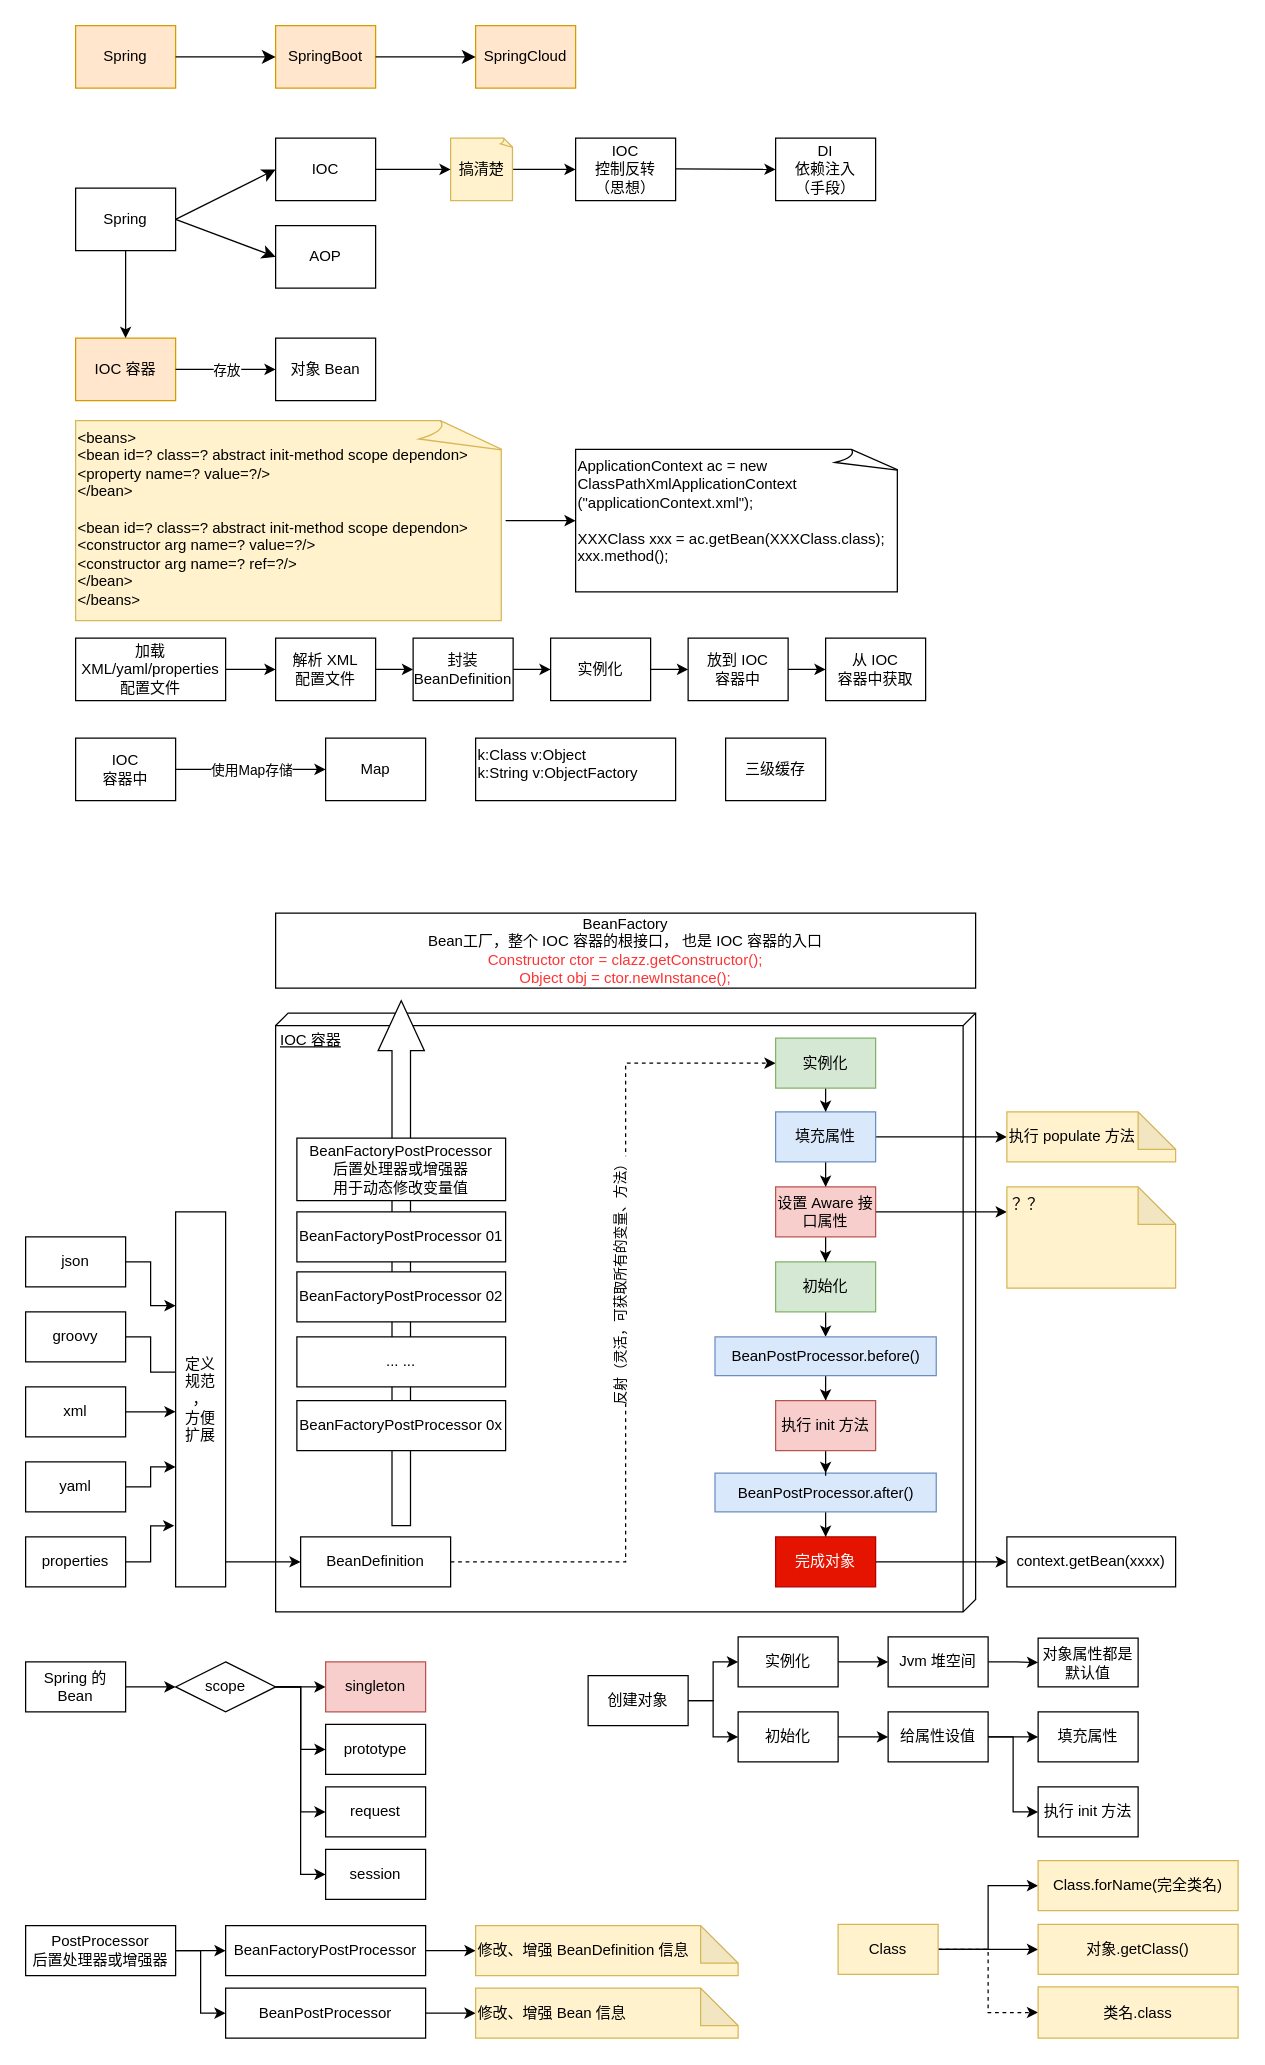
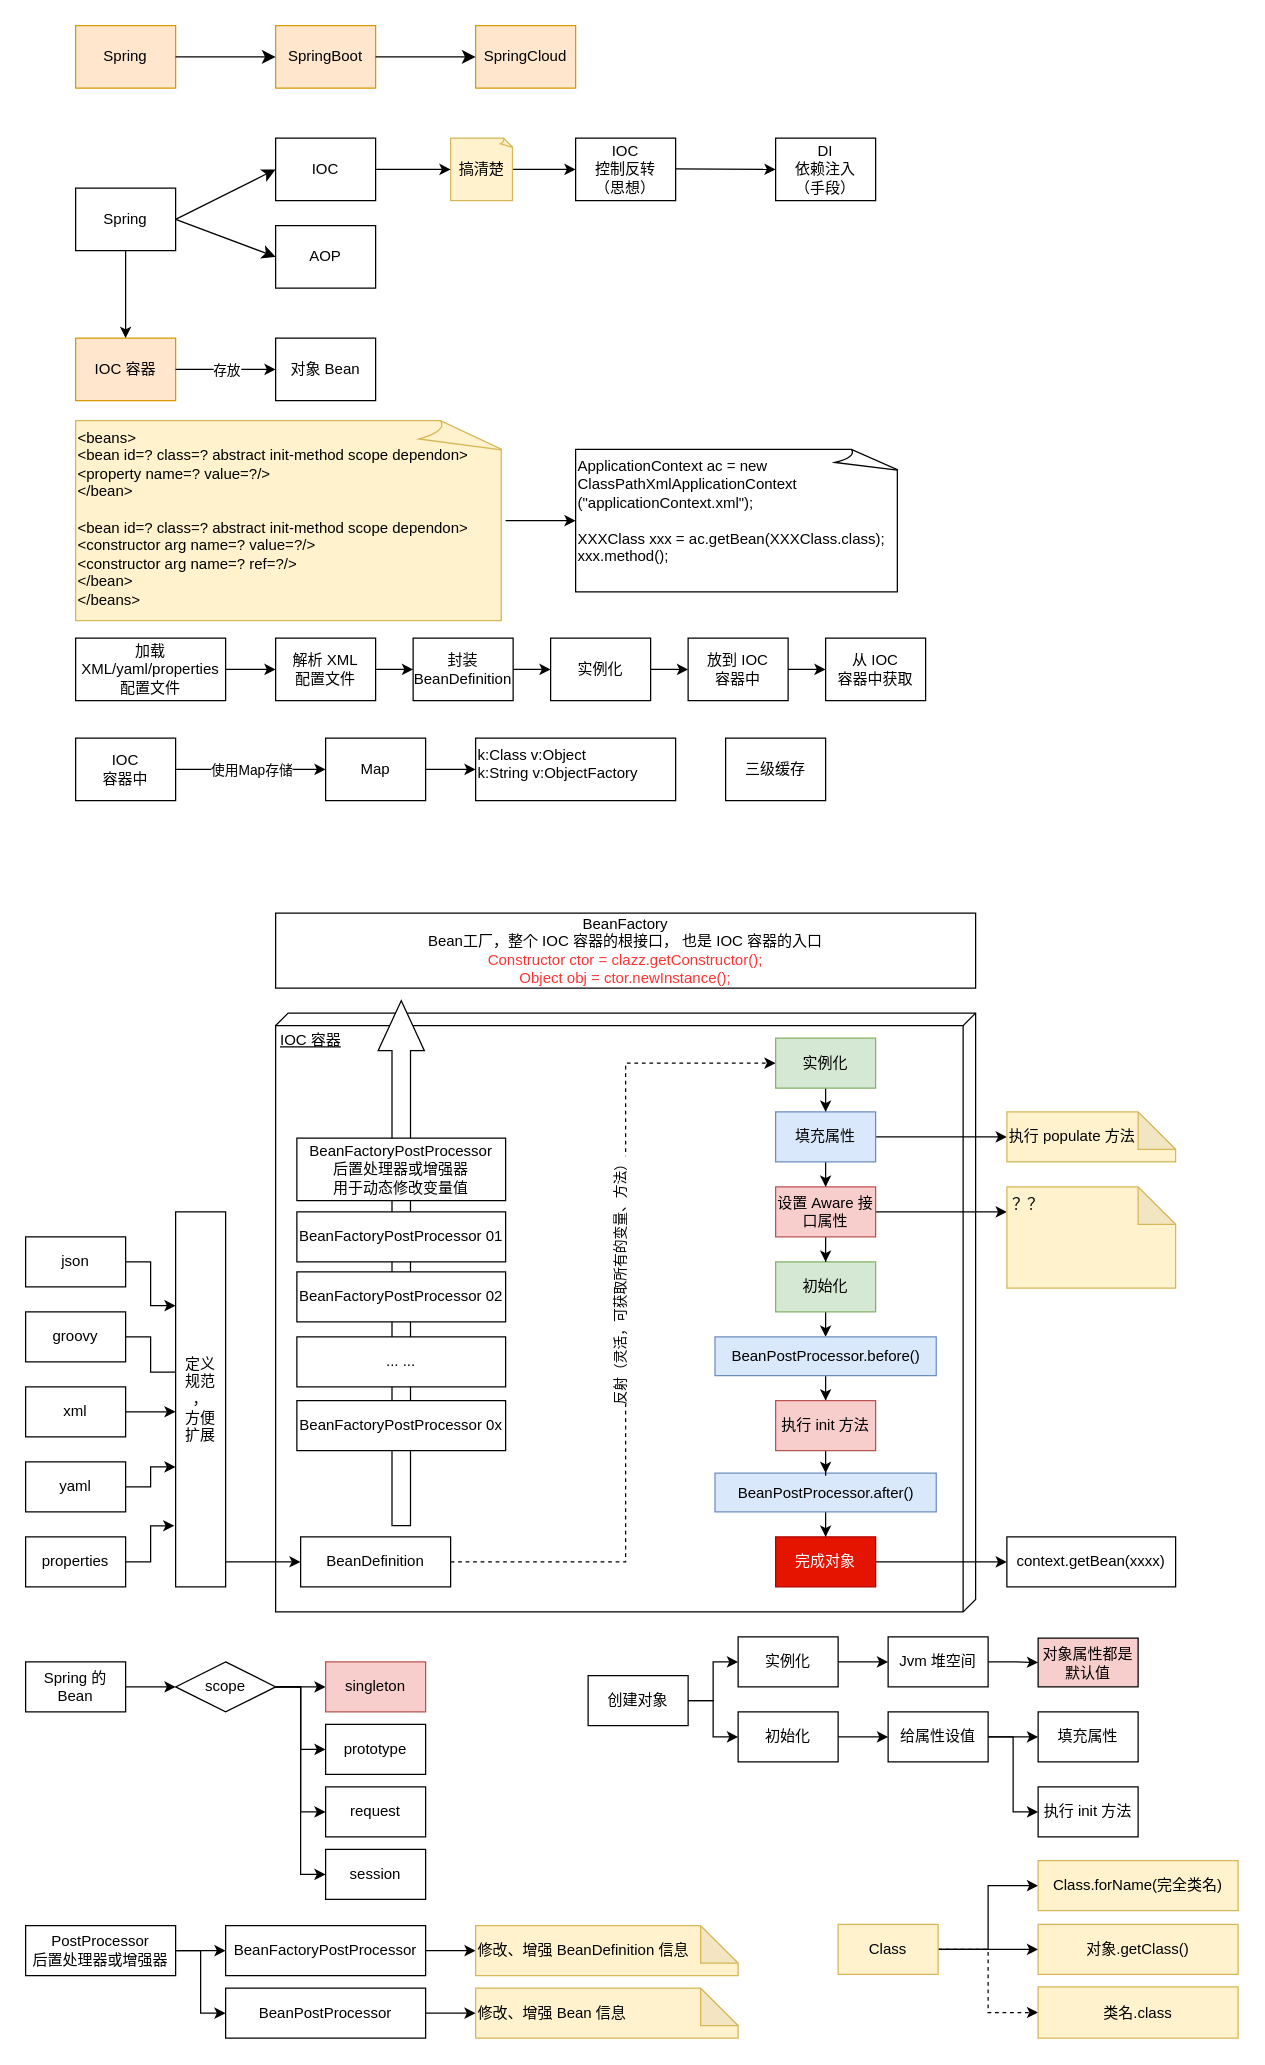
edge "Map" -> "k:Class v:Object k:String v:ObjectFactory": added
node "对象属性都是默认值": fillcolor #ffffff -> #f8cecc
